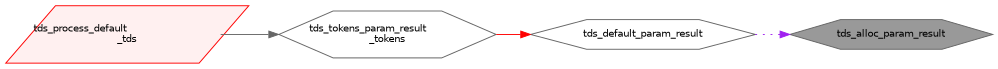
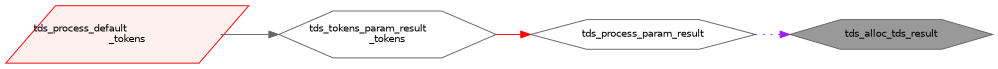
node "tds_process_default _tds": label "tds_process_default _tds" -> "tds_process_default _tokens"
node "tds_default_param_result": label "tds_default_param_result" -> "tds_process_param_result"
node "tds_alloc_param_result": label "tds_alloc_param_result" -> "tds_alloc_tds_result"
